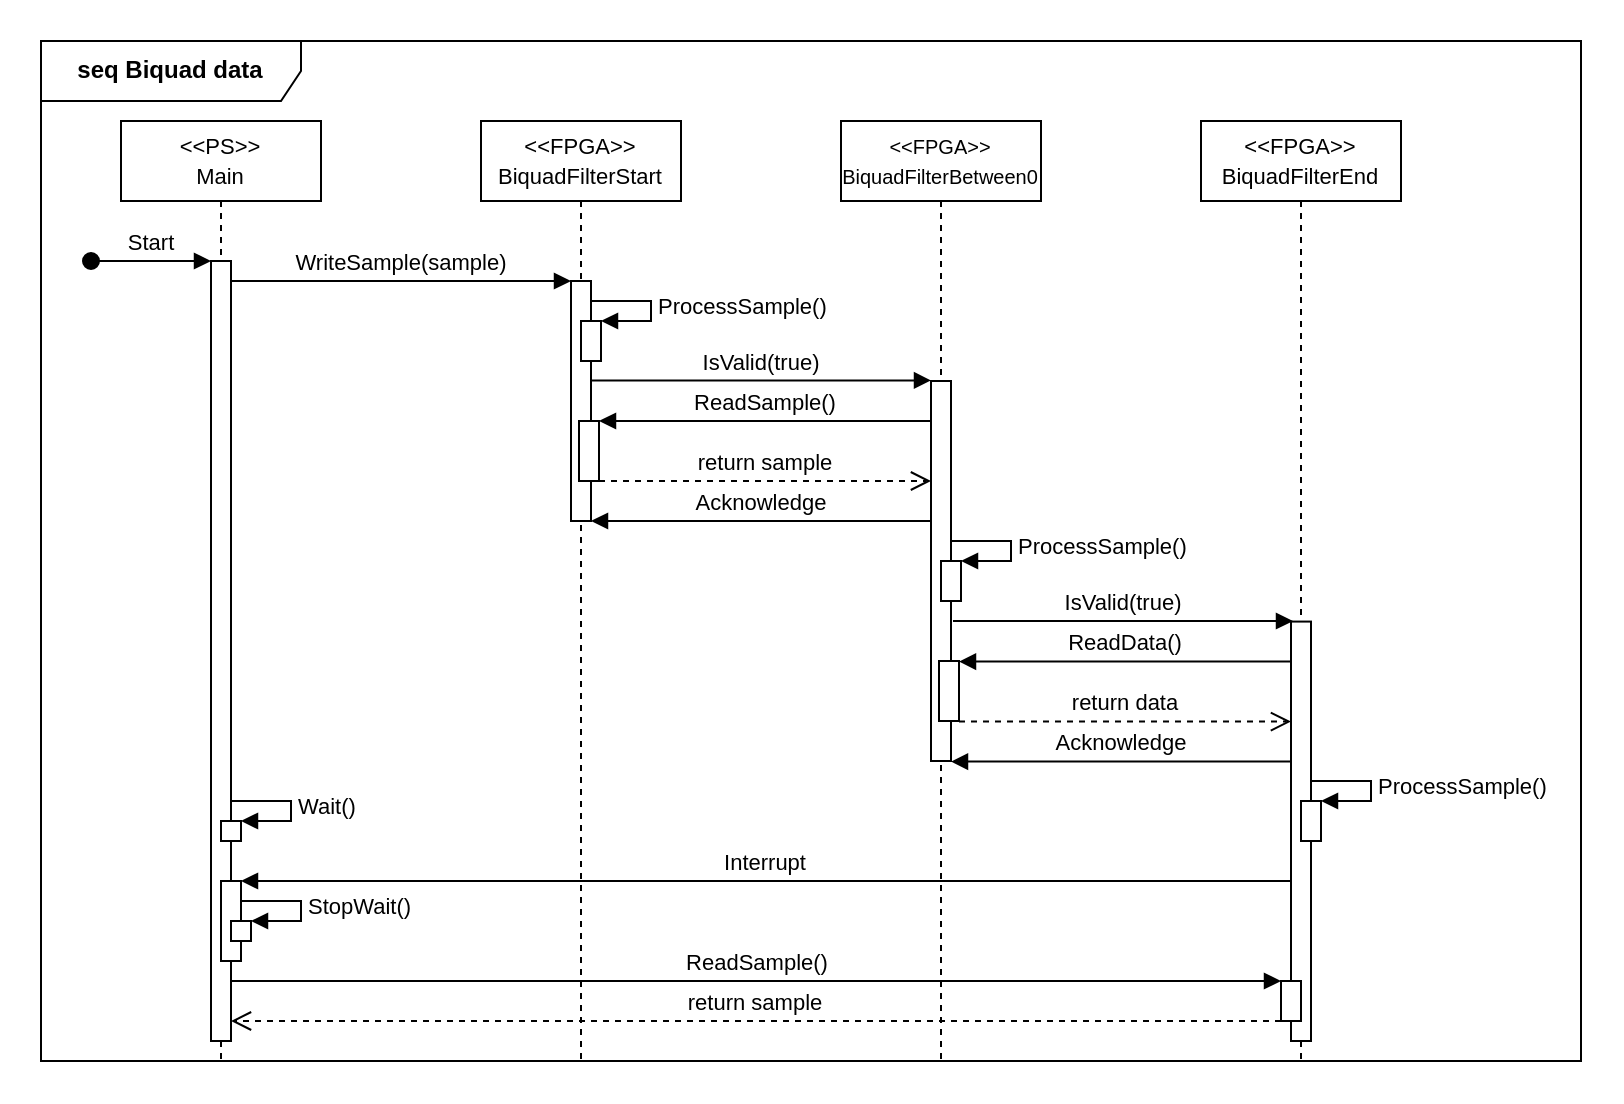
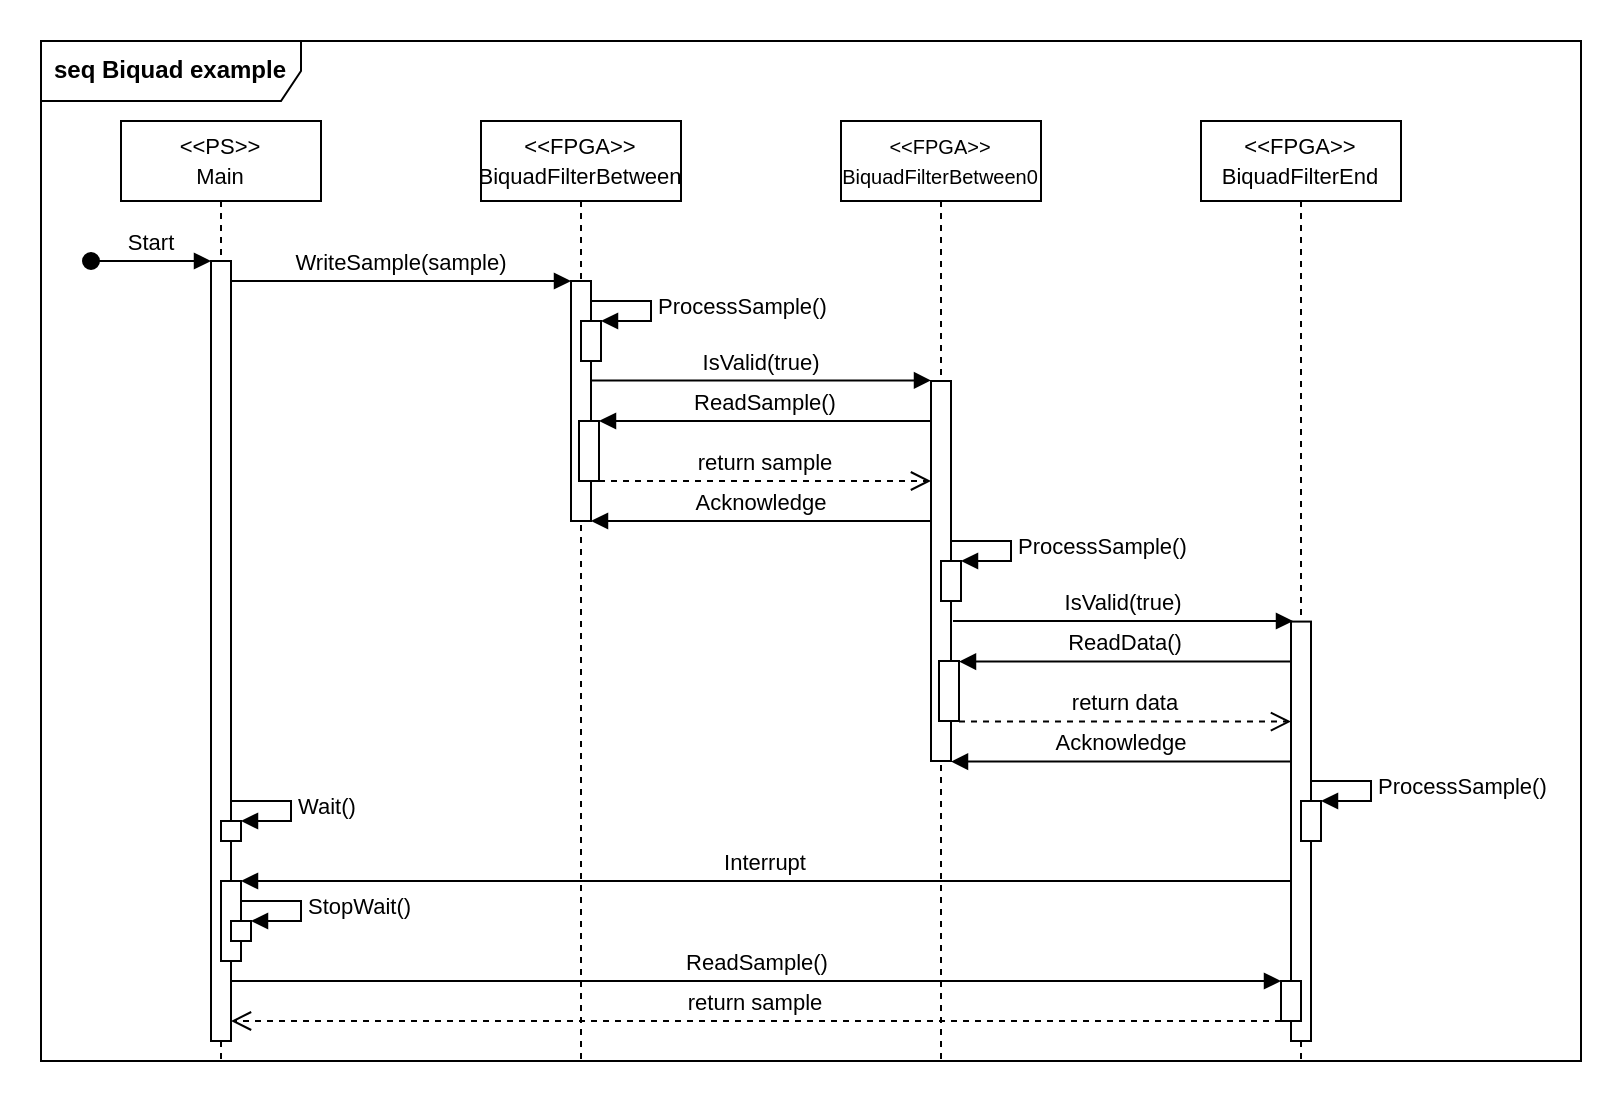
node "seq Biquad data": label "seq Biquad data" -> "seq Biquad example"
node "<<FPGA>> BiquadFilterStart": label "<<FPGA>> BiquadFilterStart" -> "<<FPGA>> BiquadFilterBetween"
